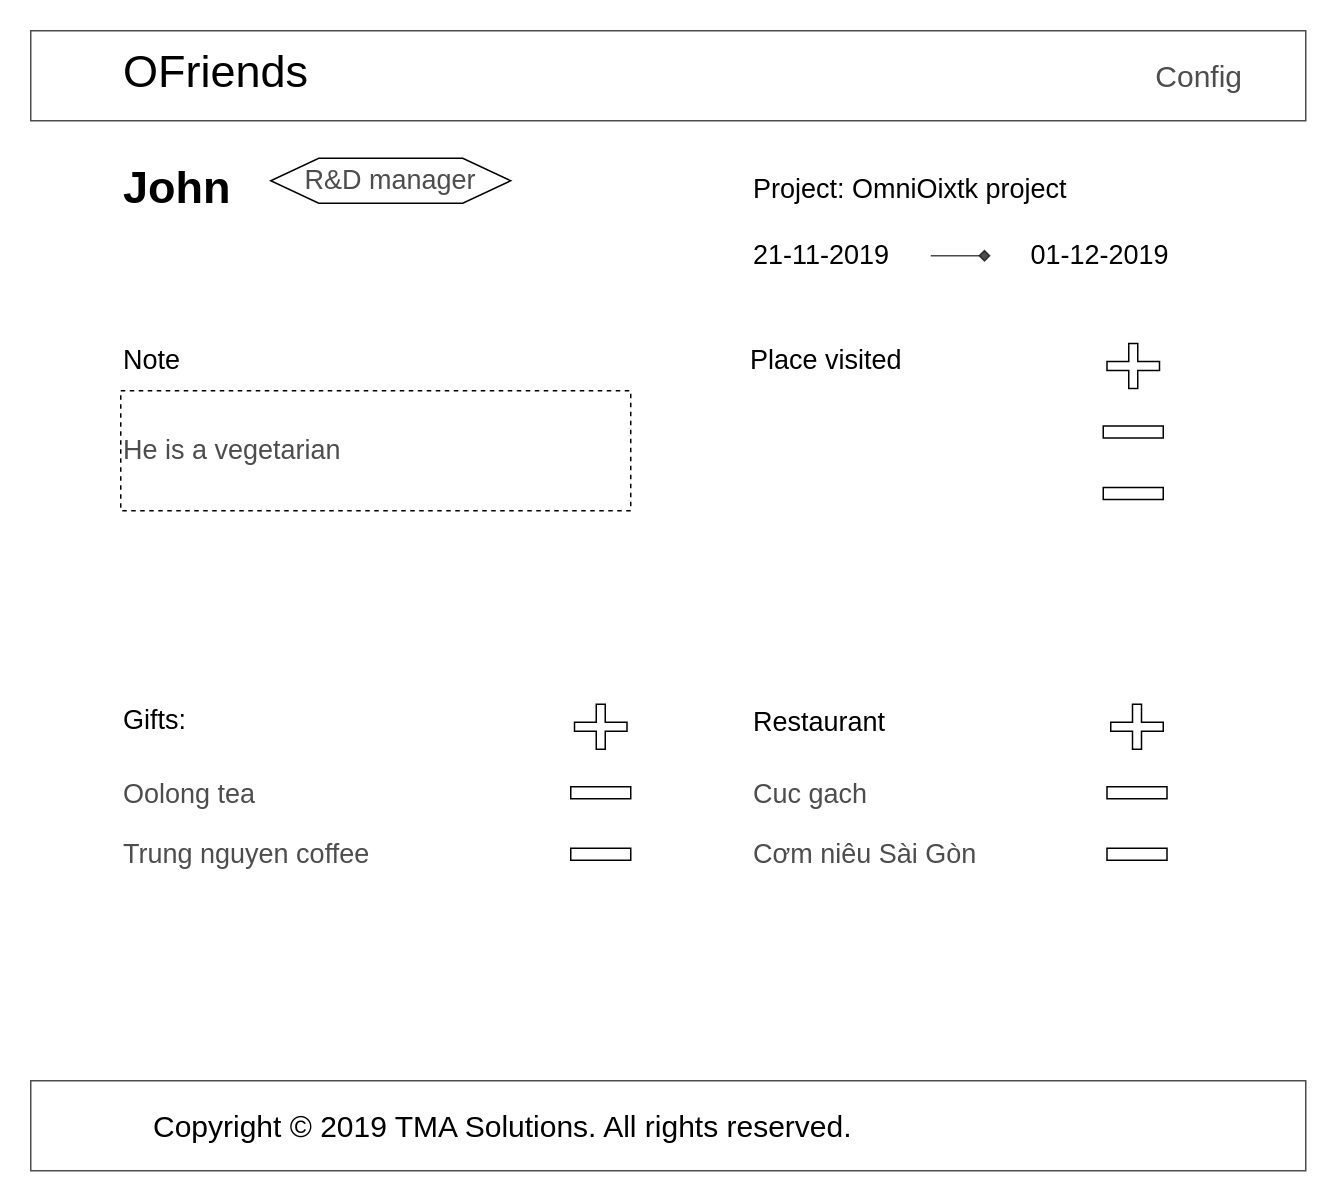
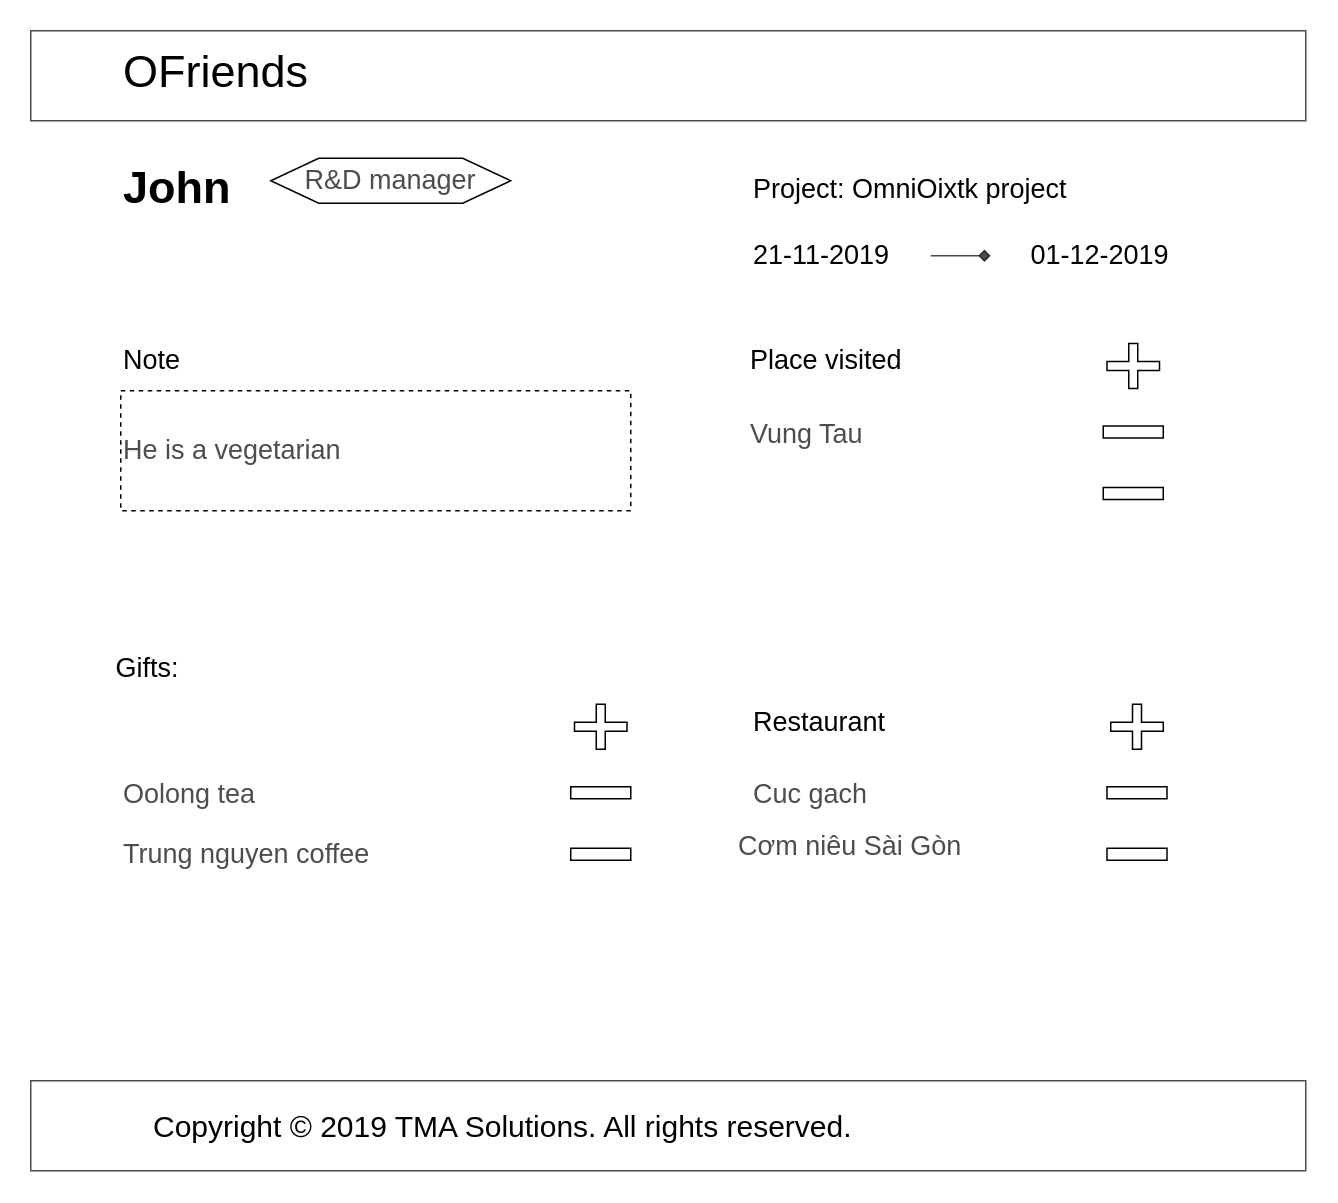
node "Config": removed
node "Vung Tau": added
node "Gifts:": moved (158, 719) -> (151, 667)
node "Cơm niêu Sài Gòn": moved (916, 854) -> (901, 847)
